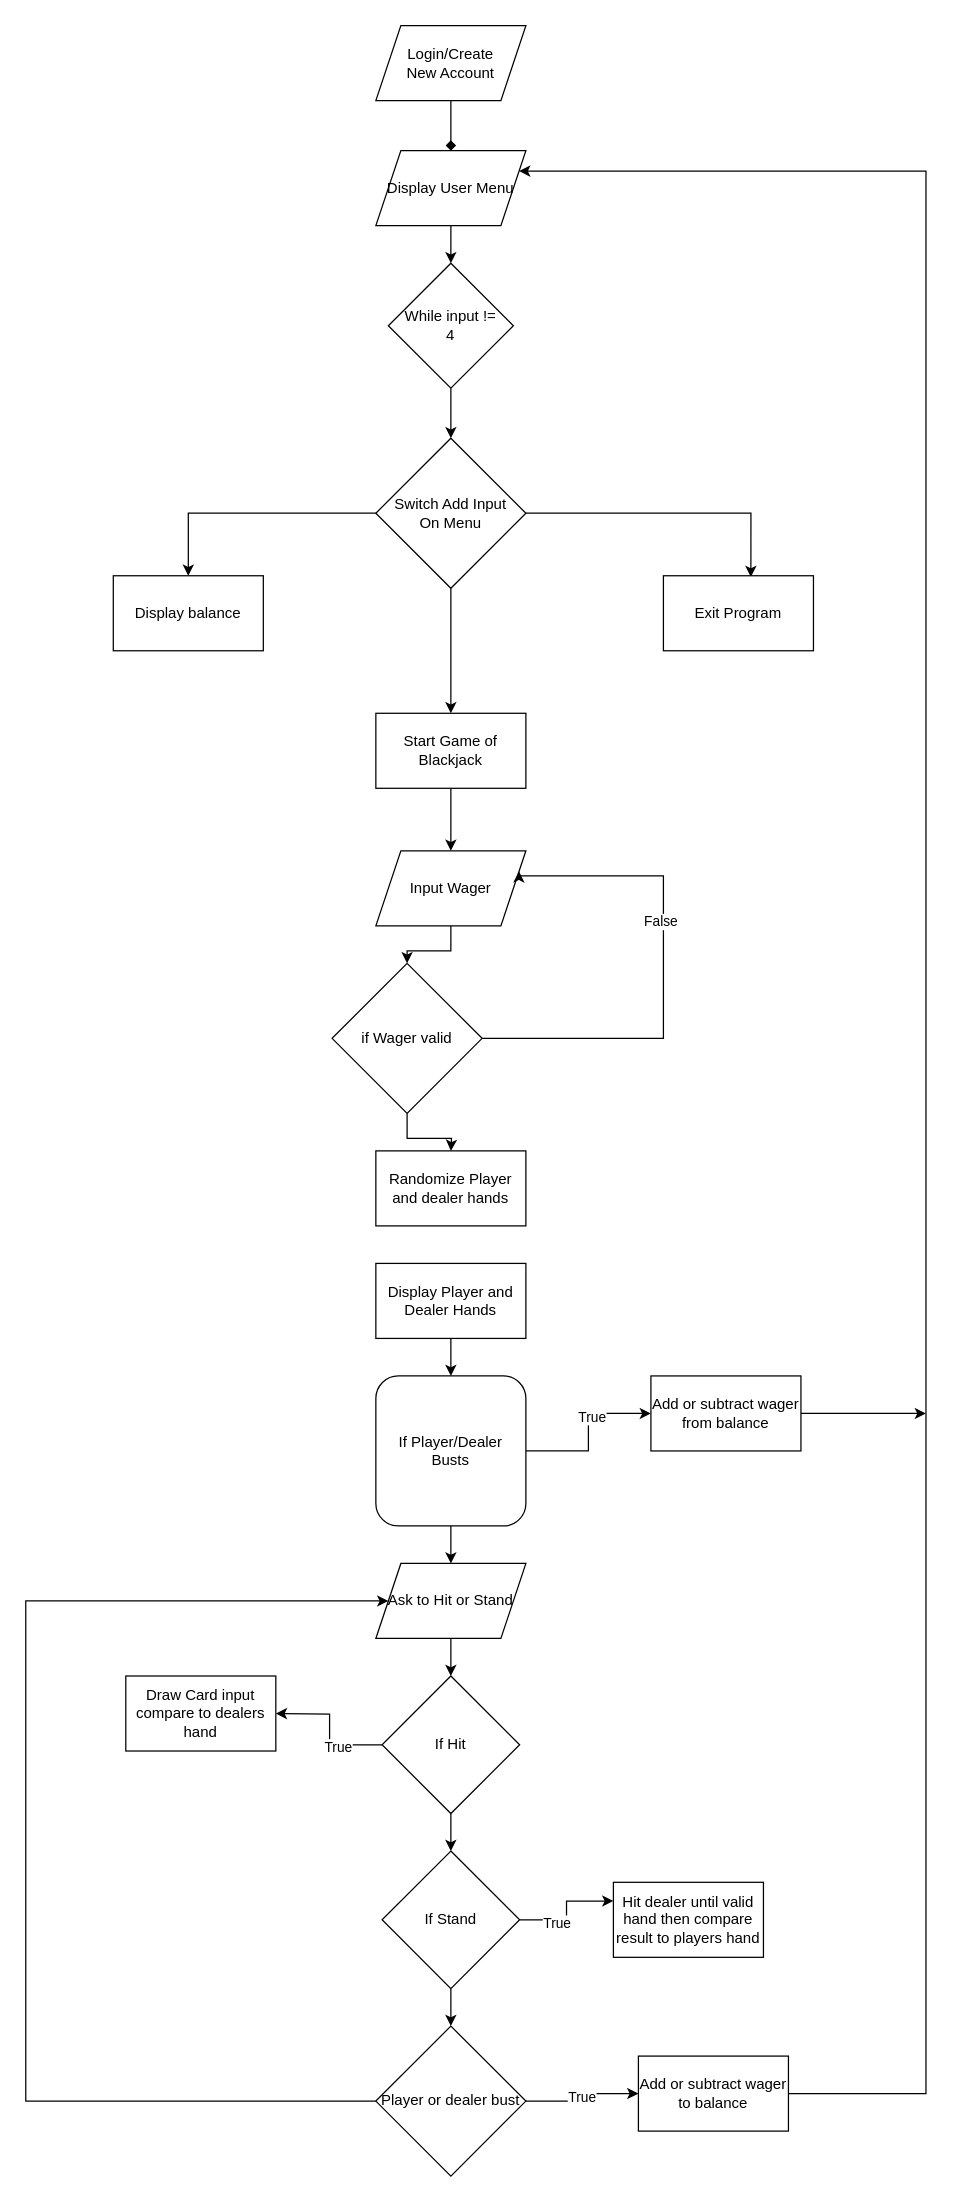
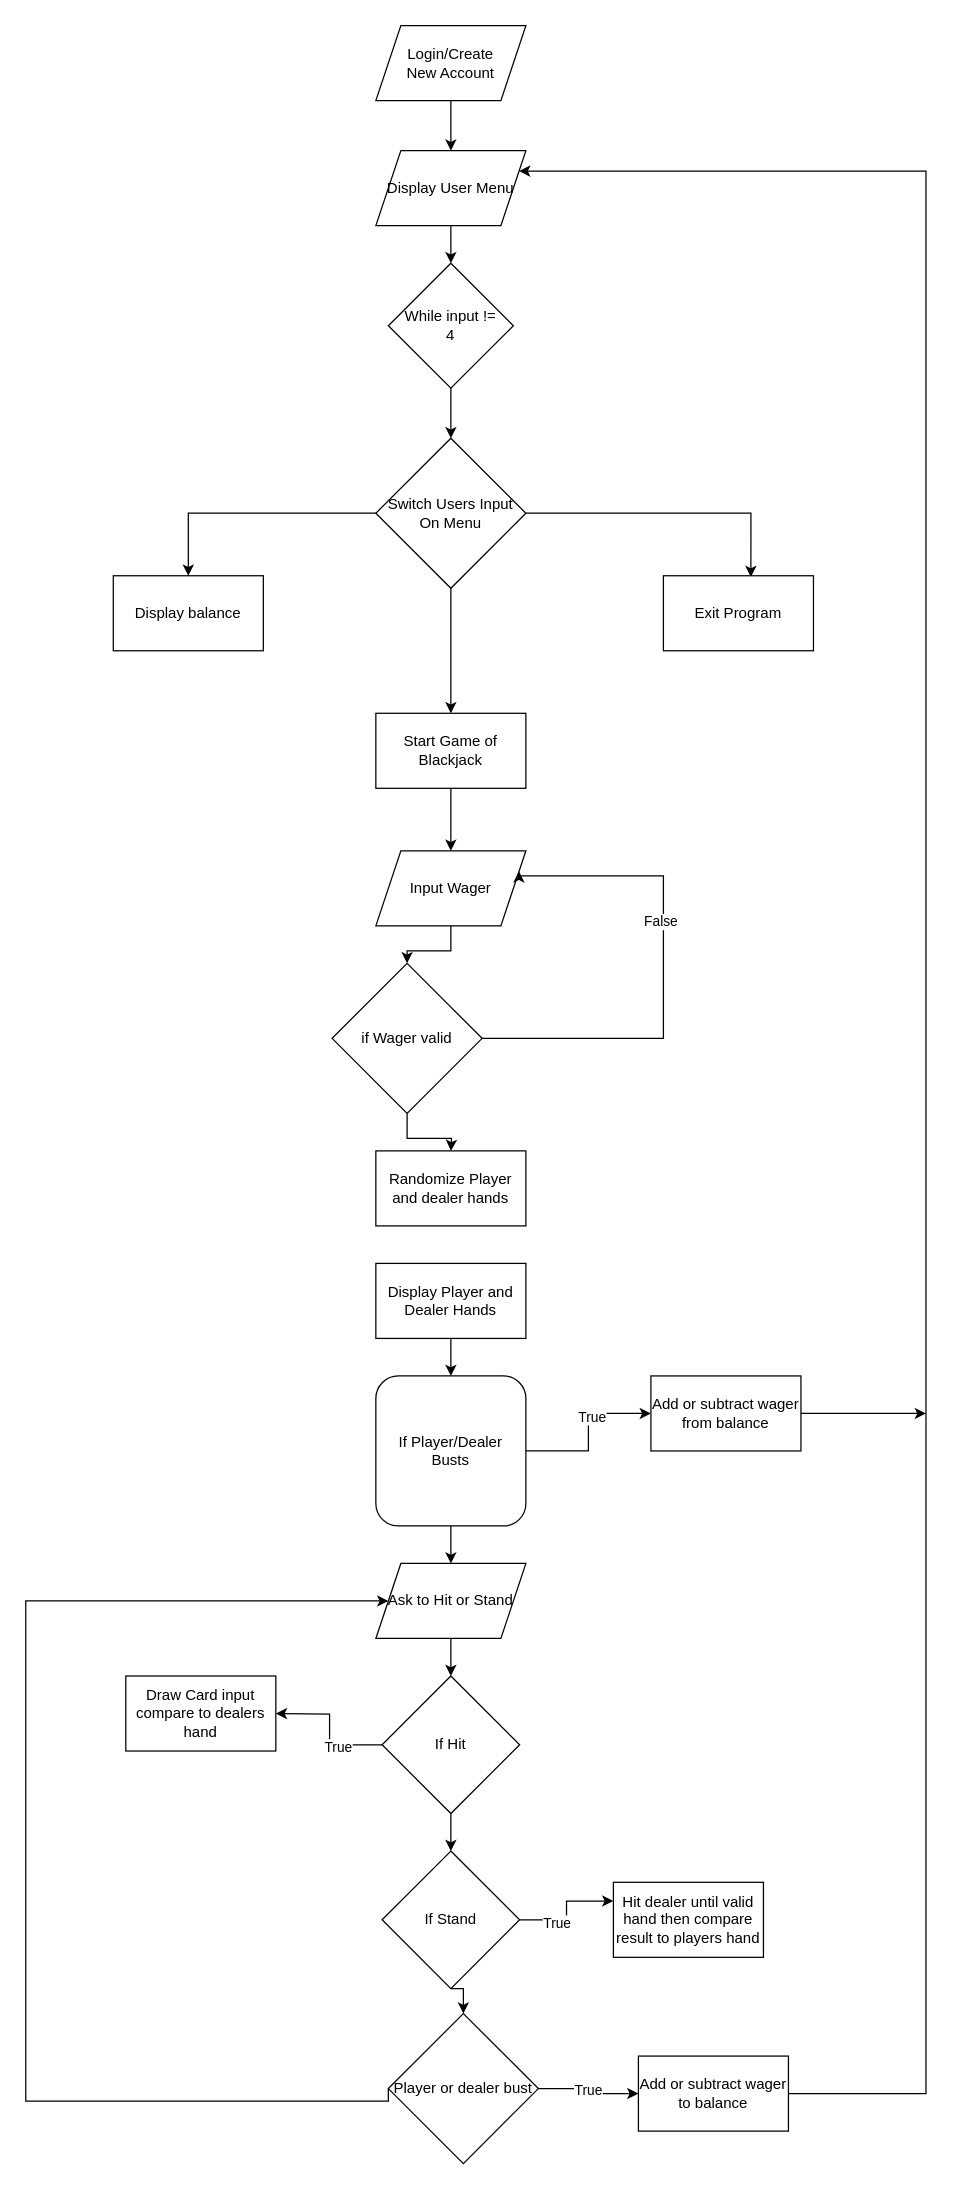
edge "Login/Create New Account" -> "Display User Menu": arrowhead diamond -> classic
node "Switch Add Input On Menu": label "Switch Add Input On Menu" -> "Switch Users Input On Menu"
node "Player or dealer bust": moved (451, 2101) -> (463, 2088)
